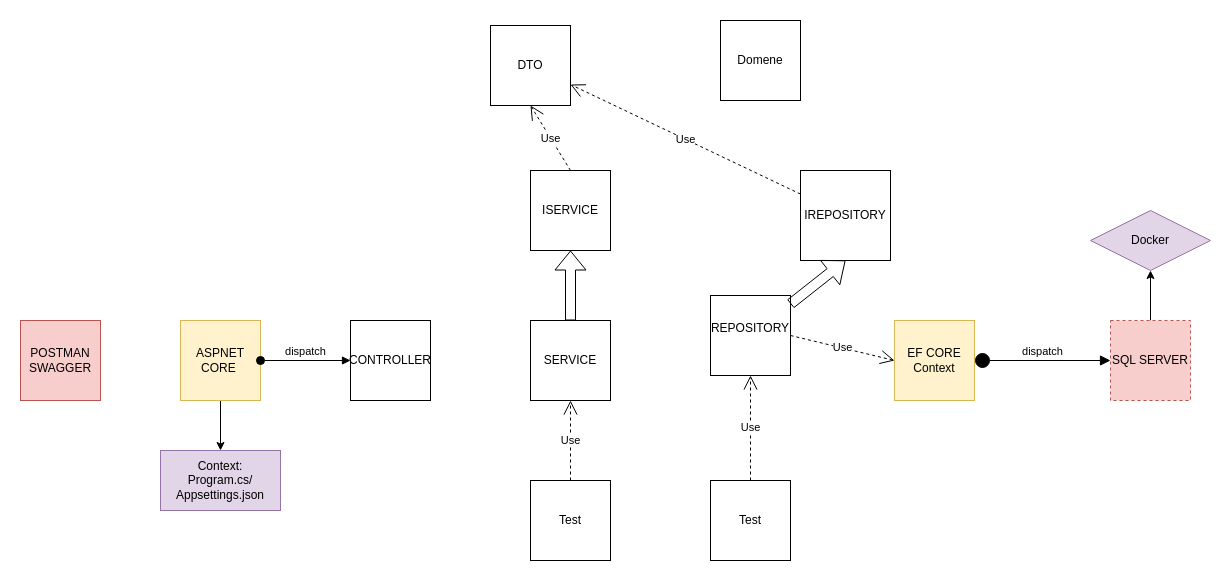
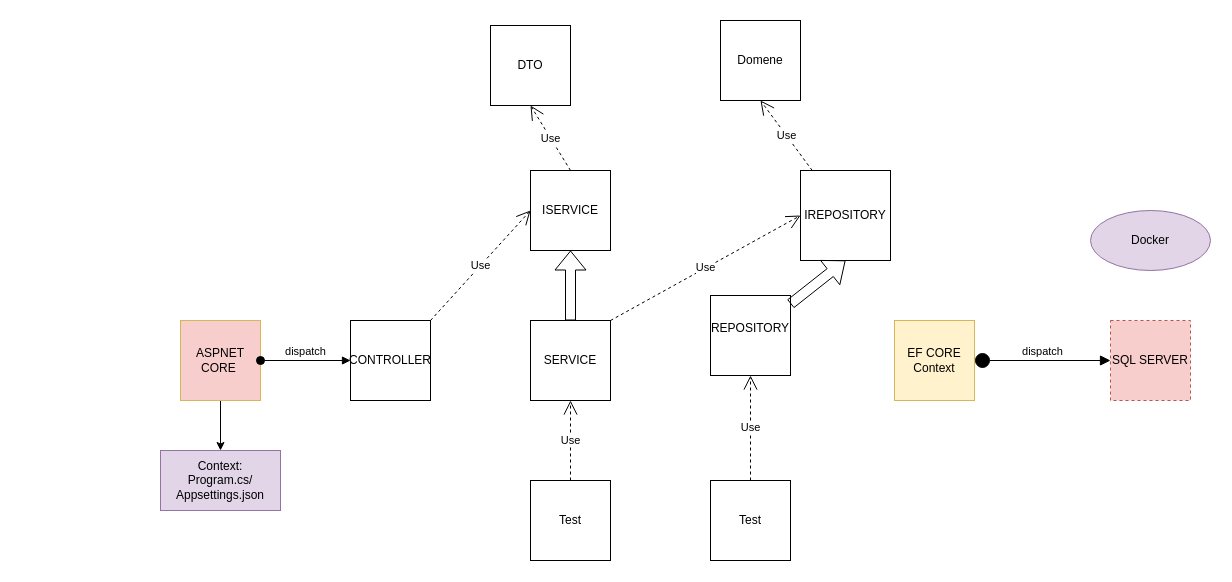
edge "IREPOSITORY" -> "DTO": now "IREPOSITORY" -> "Domene"
node "Docker": shape diamond -> ellipse
edge "CONTROLLER" -> "ISERVICE": added, label "Use"
edge "SERVICE" -> "IREPOSITORY": added, label "Use"
edge "SQL SERVER" -> "Docker": removed
edge "REPOSITORY" -> "EF CORE Context": removed, label "Use"
node "POSTMAN SWAGGER": removed
node "ASPNET CORE": fillcolor #fff2cc -> #f8cecc
